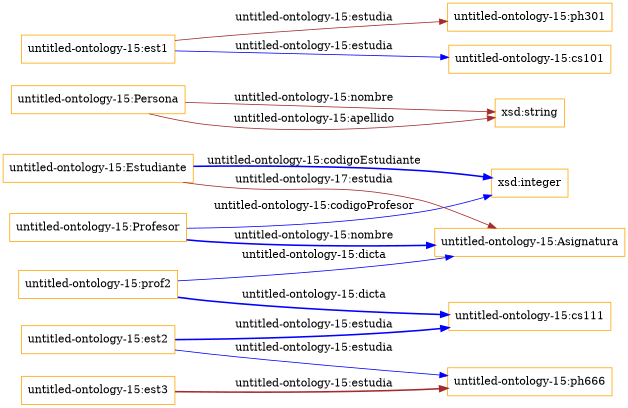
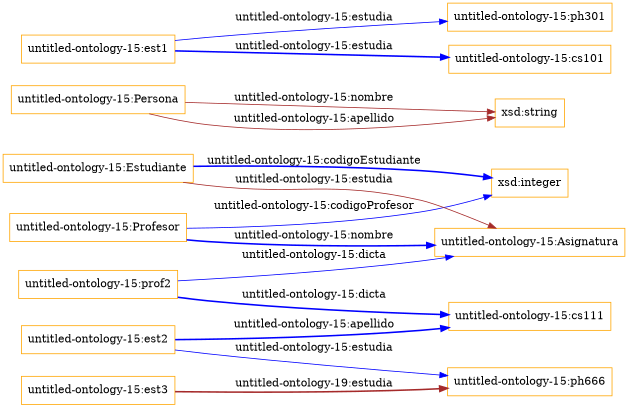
edge "untitled-ontology-15:est1" -> "untitled-ontology-15:ph301": color brown -> blue
edge "untitled-ontology-15:est1" -> "untitled-ontology-15:cs101": style solid -> bold
edge "untitled-ontology-15:Estudiante" -> "untitled-ontology-15:Asignatura": label "untitled-ontology-17:estudia" -> "untitled-ontology-15:estudia"
edge "untitled-ontology-15:est2" -> "untitled-ontology-15:cs111": label "untitled-ontology-15:estudia" -> "untitled-ontology-15:apellido"
edge "untitled-ontology-15:est3" -> "untitled-ontology-15:ph666": label "untitled-ontology-15:estudia" -> "untitled-ontology-19:estudia"
